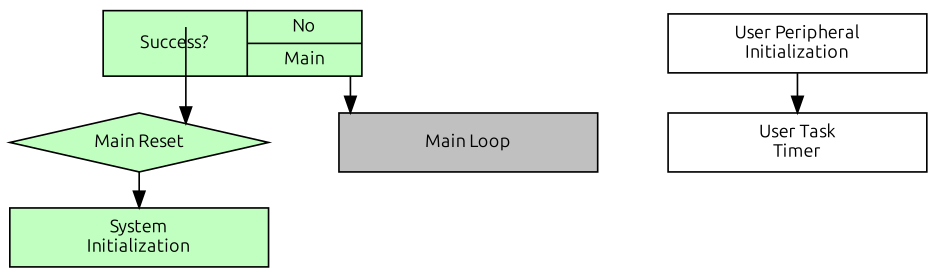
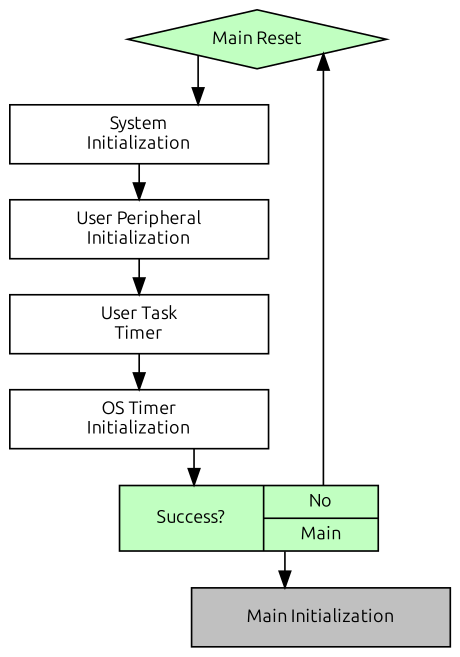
node "Main Loop": label "Main Loop" -> "Main Initialization"
edge "System Initialization" -> "User Peripheral Initialization": added
node "System Initialization": fillcolor darkseagreen1 -> white
node "OS Timer Initialization": added
